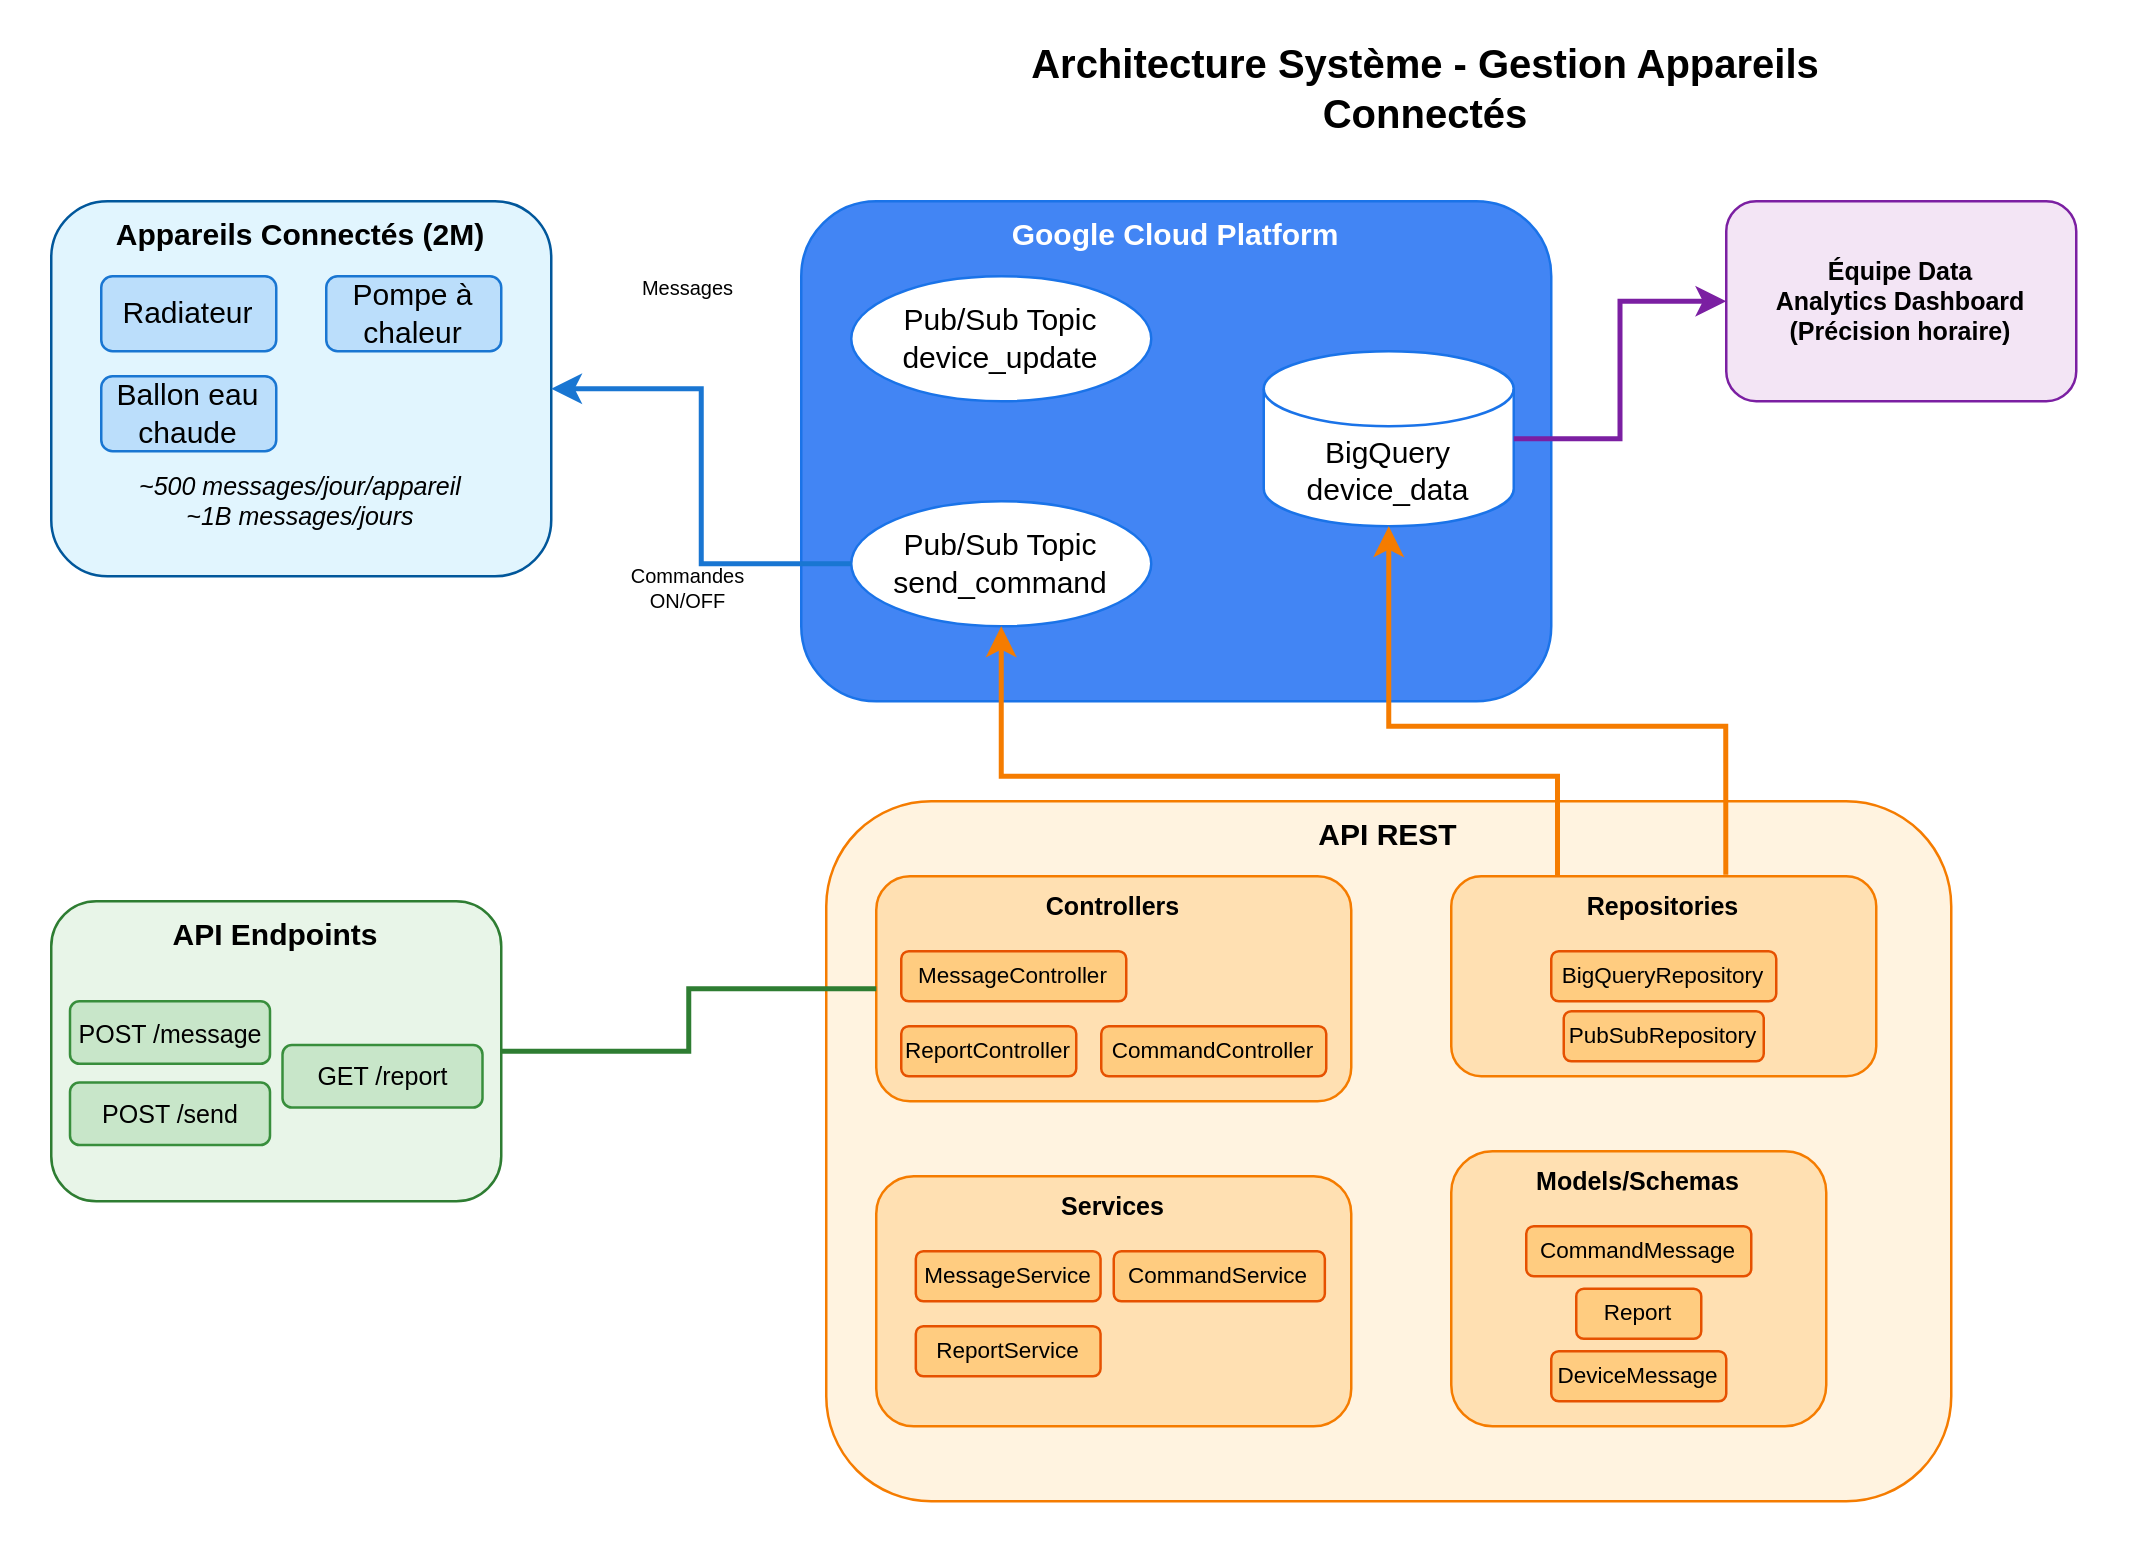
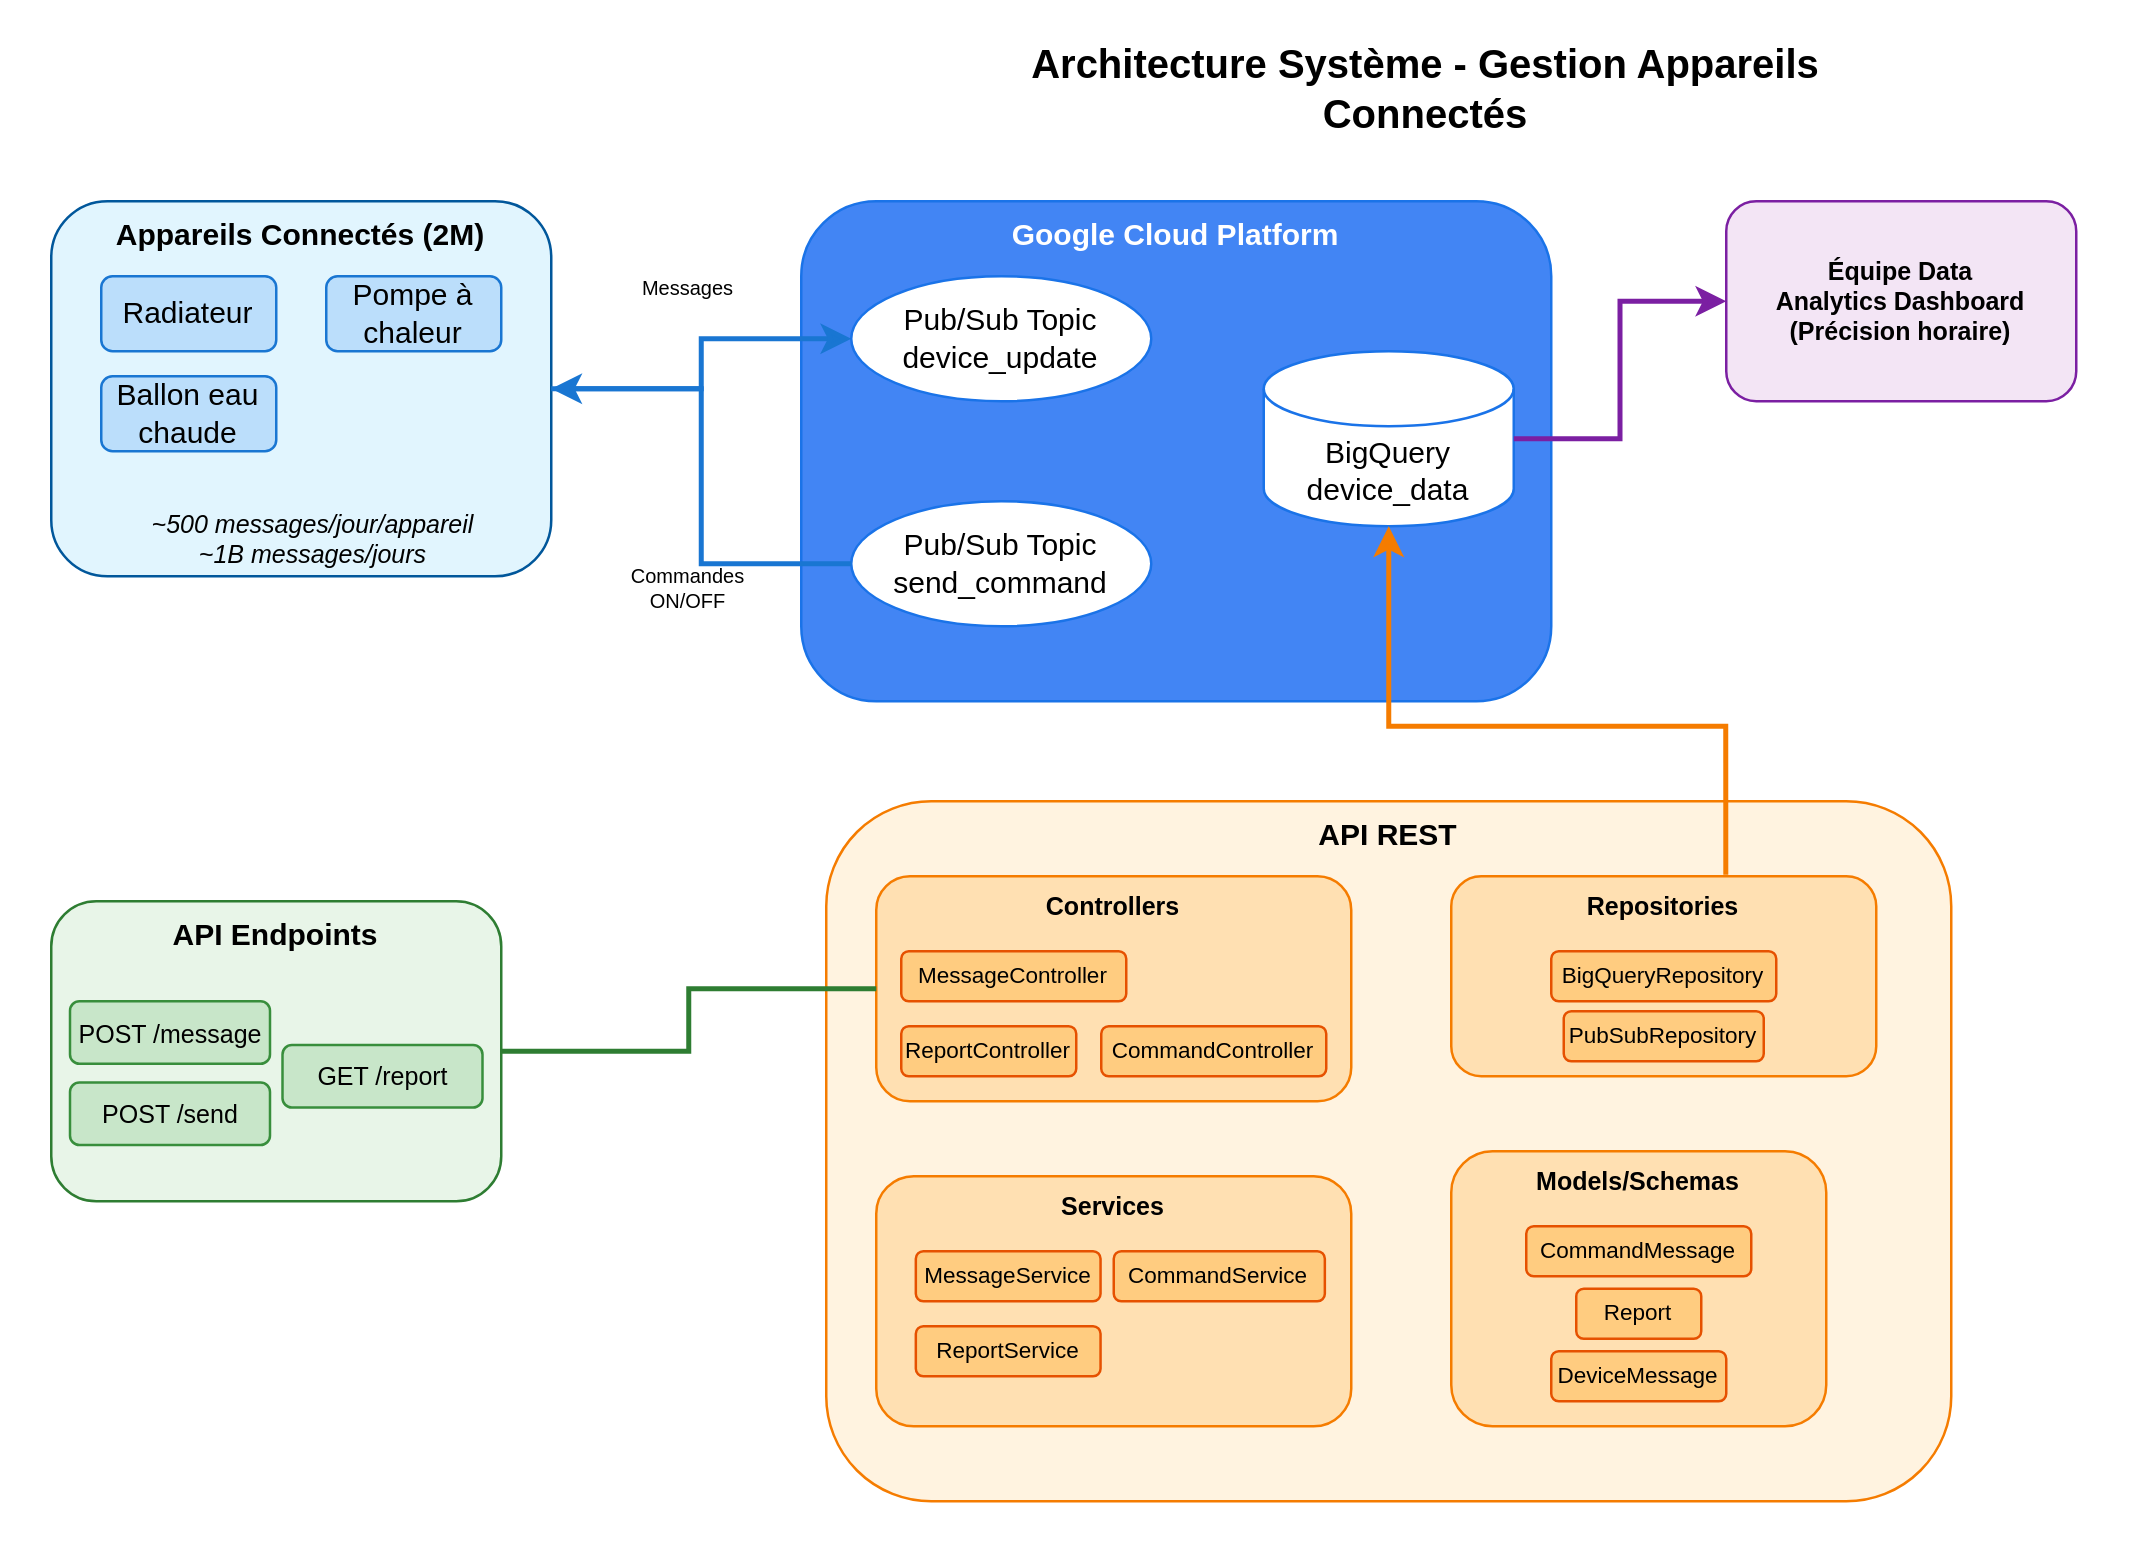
edge "Appareils Connectés (2M)" -> "Pub/Sub Topic device_update": added
node "~500 messages/jour/appareil ~1B messages/jours": moved (301, 501) -> (314, 539)
edge "Repositories" -> "Pub/Sub Topic send_command": removed
